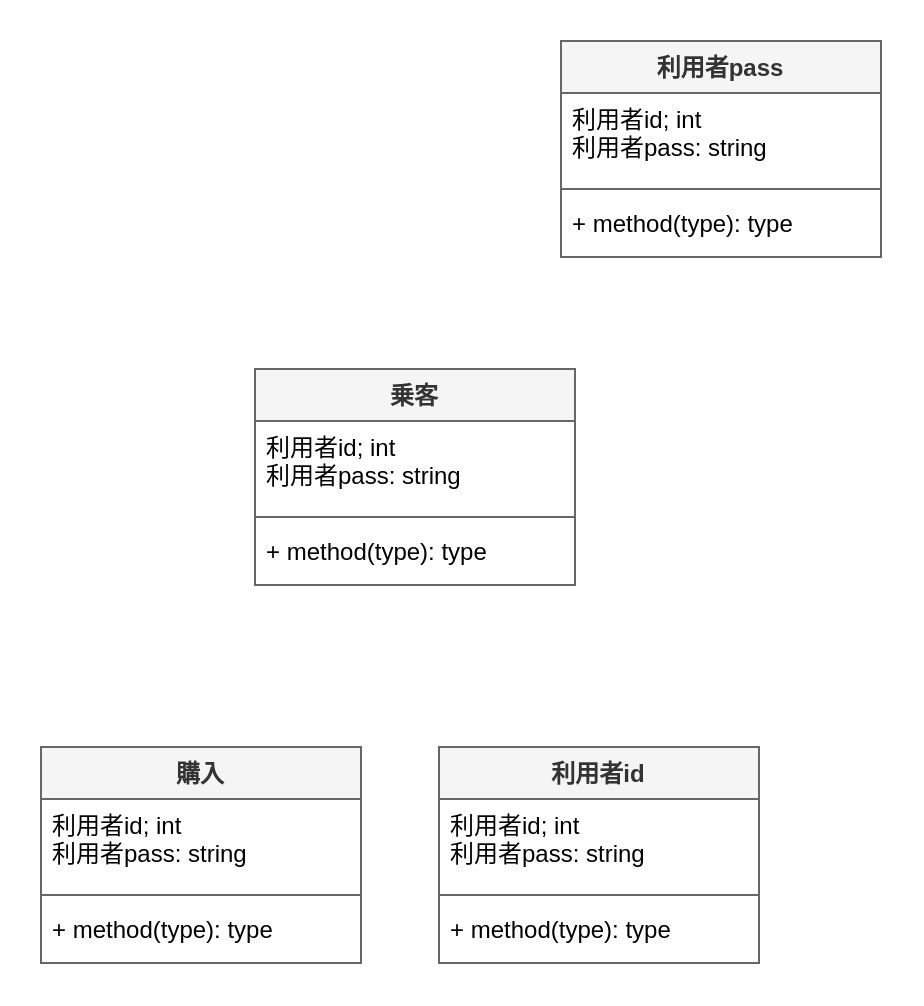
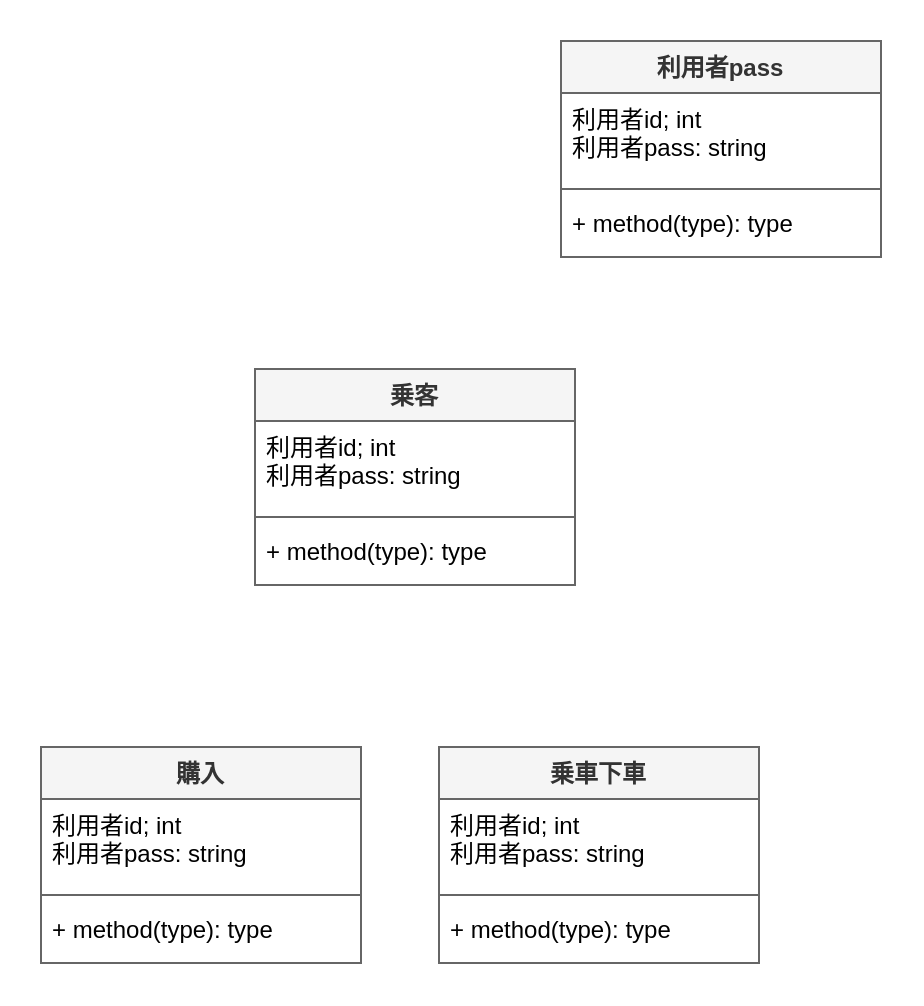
node "利用者id": label "利用者id" -> "乗車下車"
